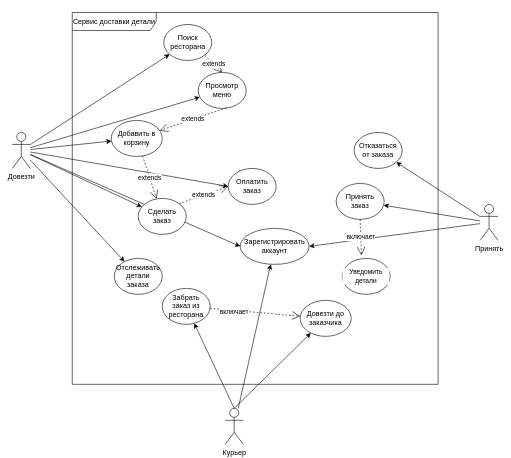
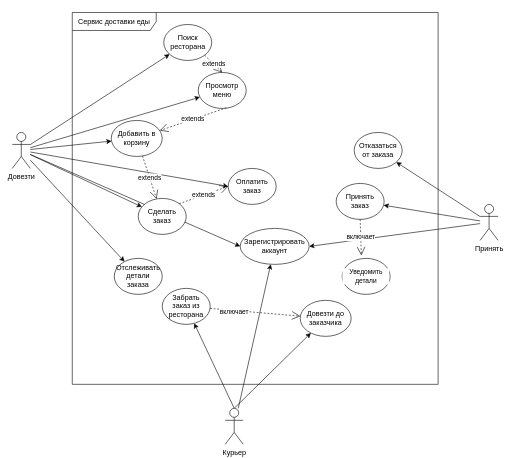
node "Сервис доставки детали": label "Сервис доставки детали" -> "Сервис доставки еды"
